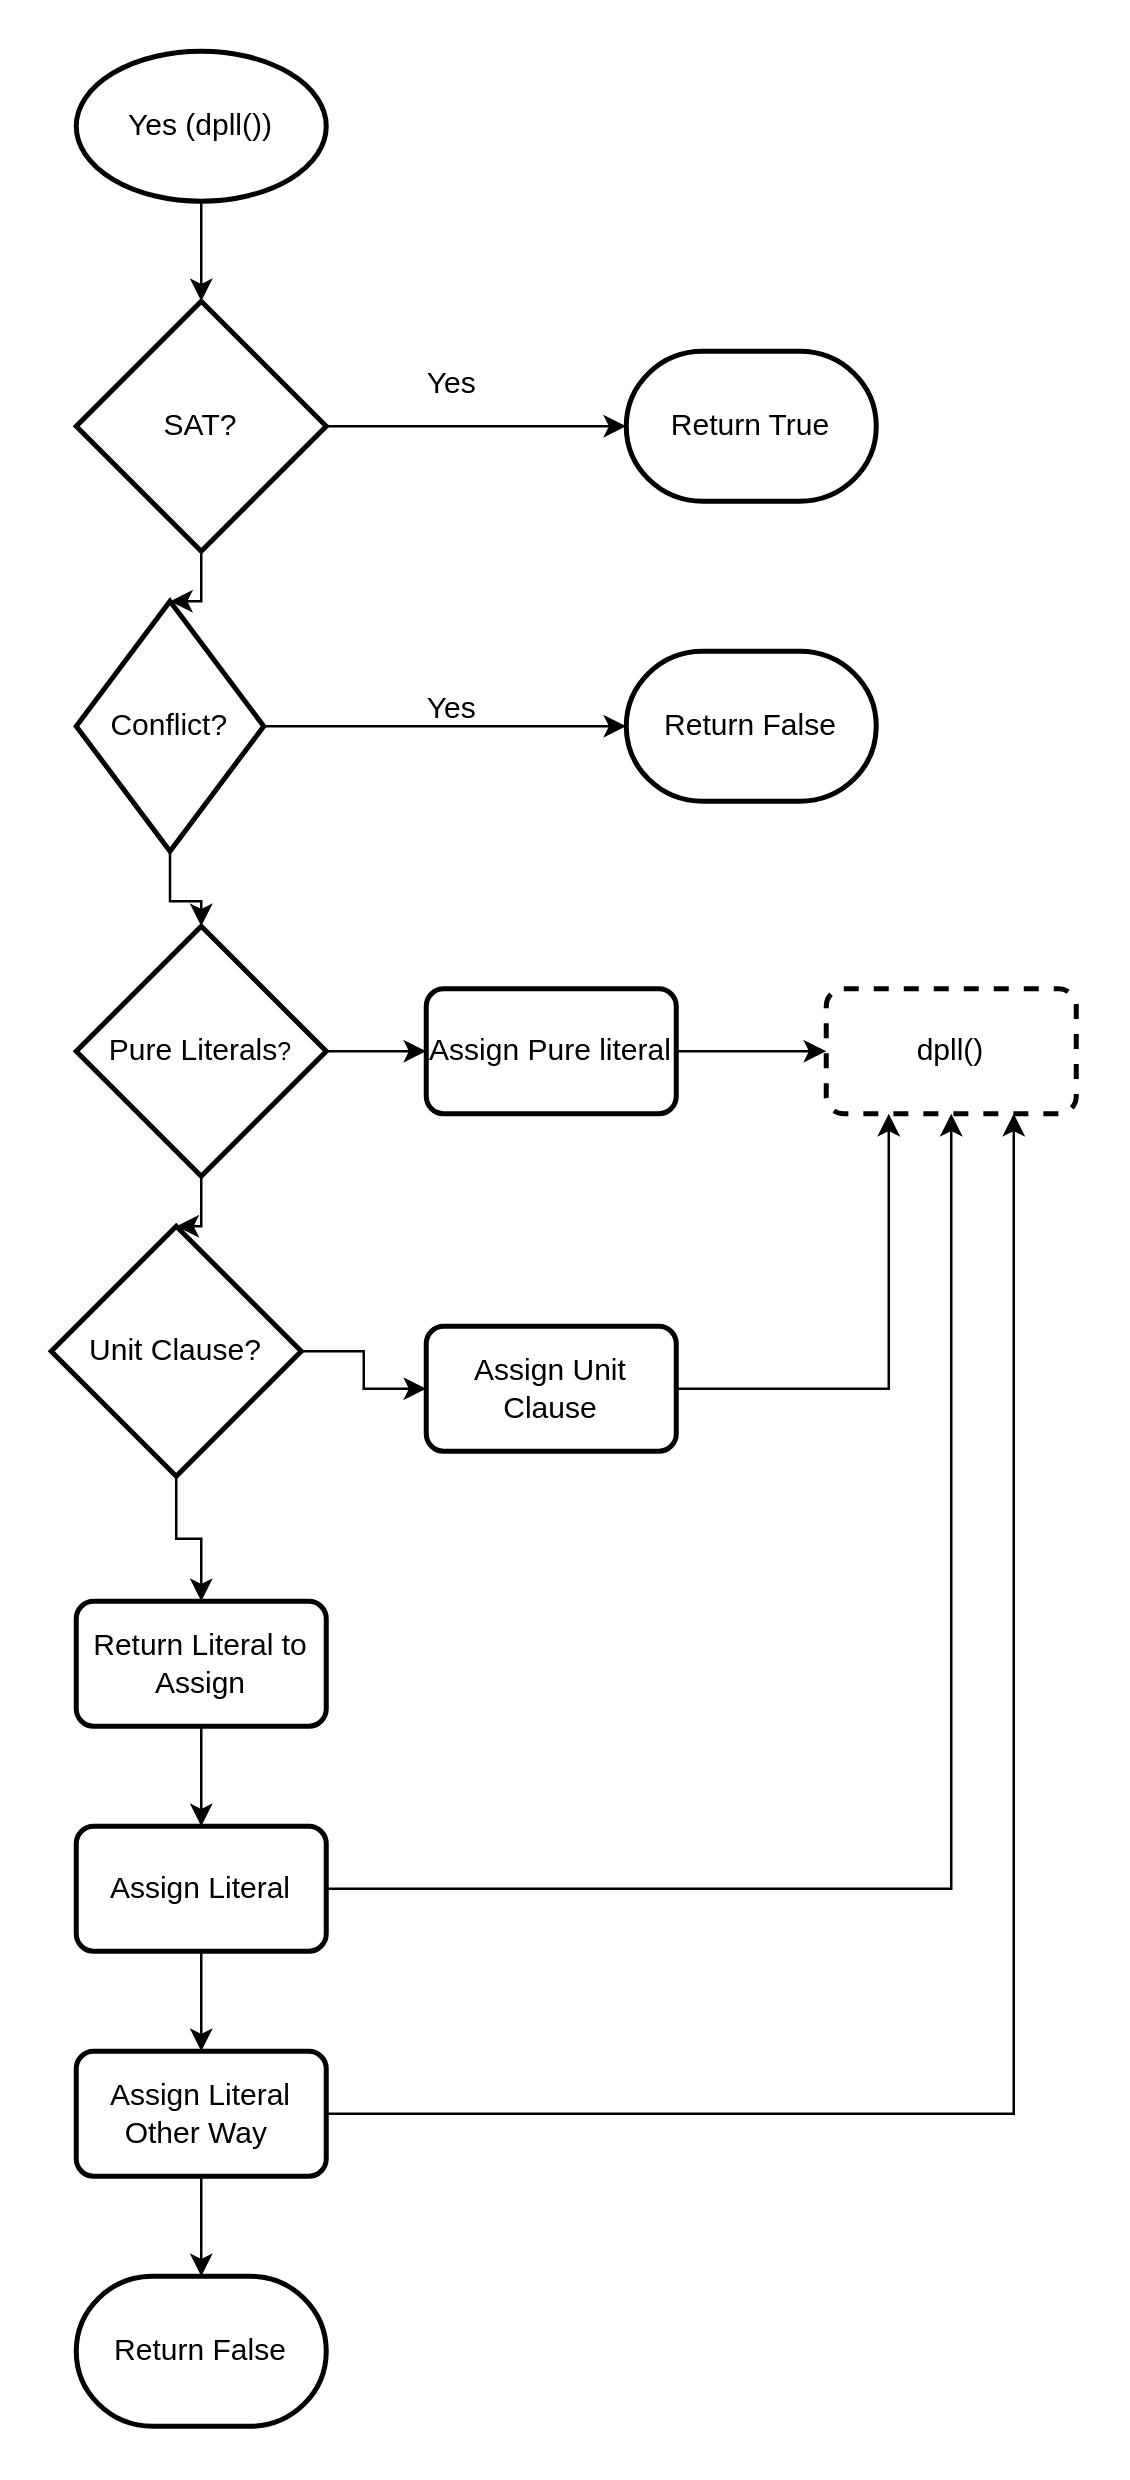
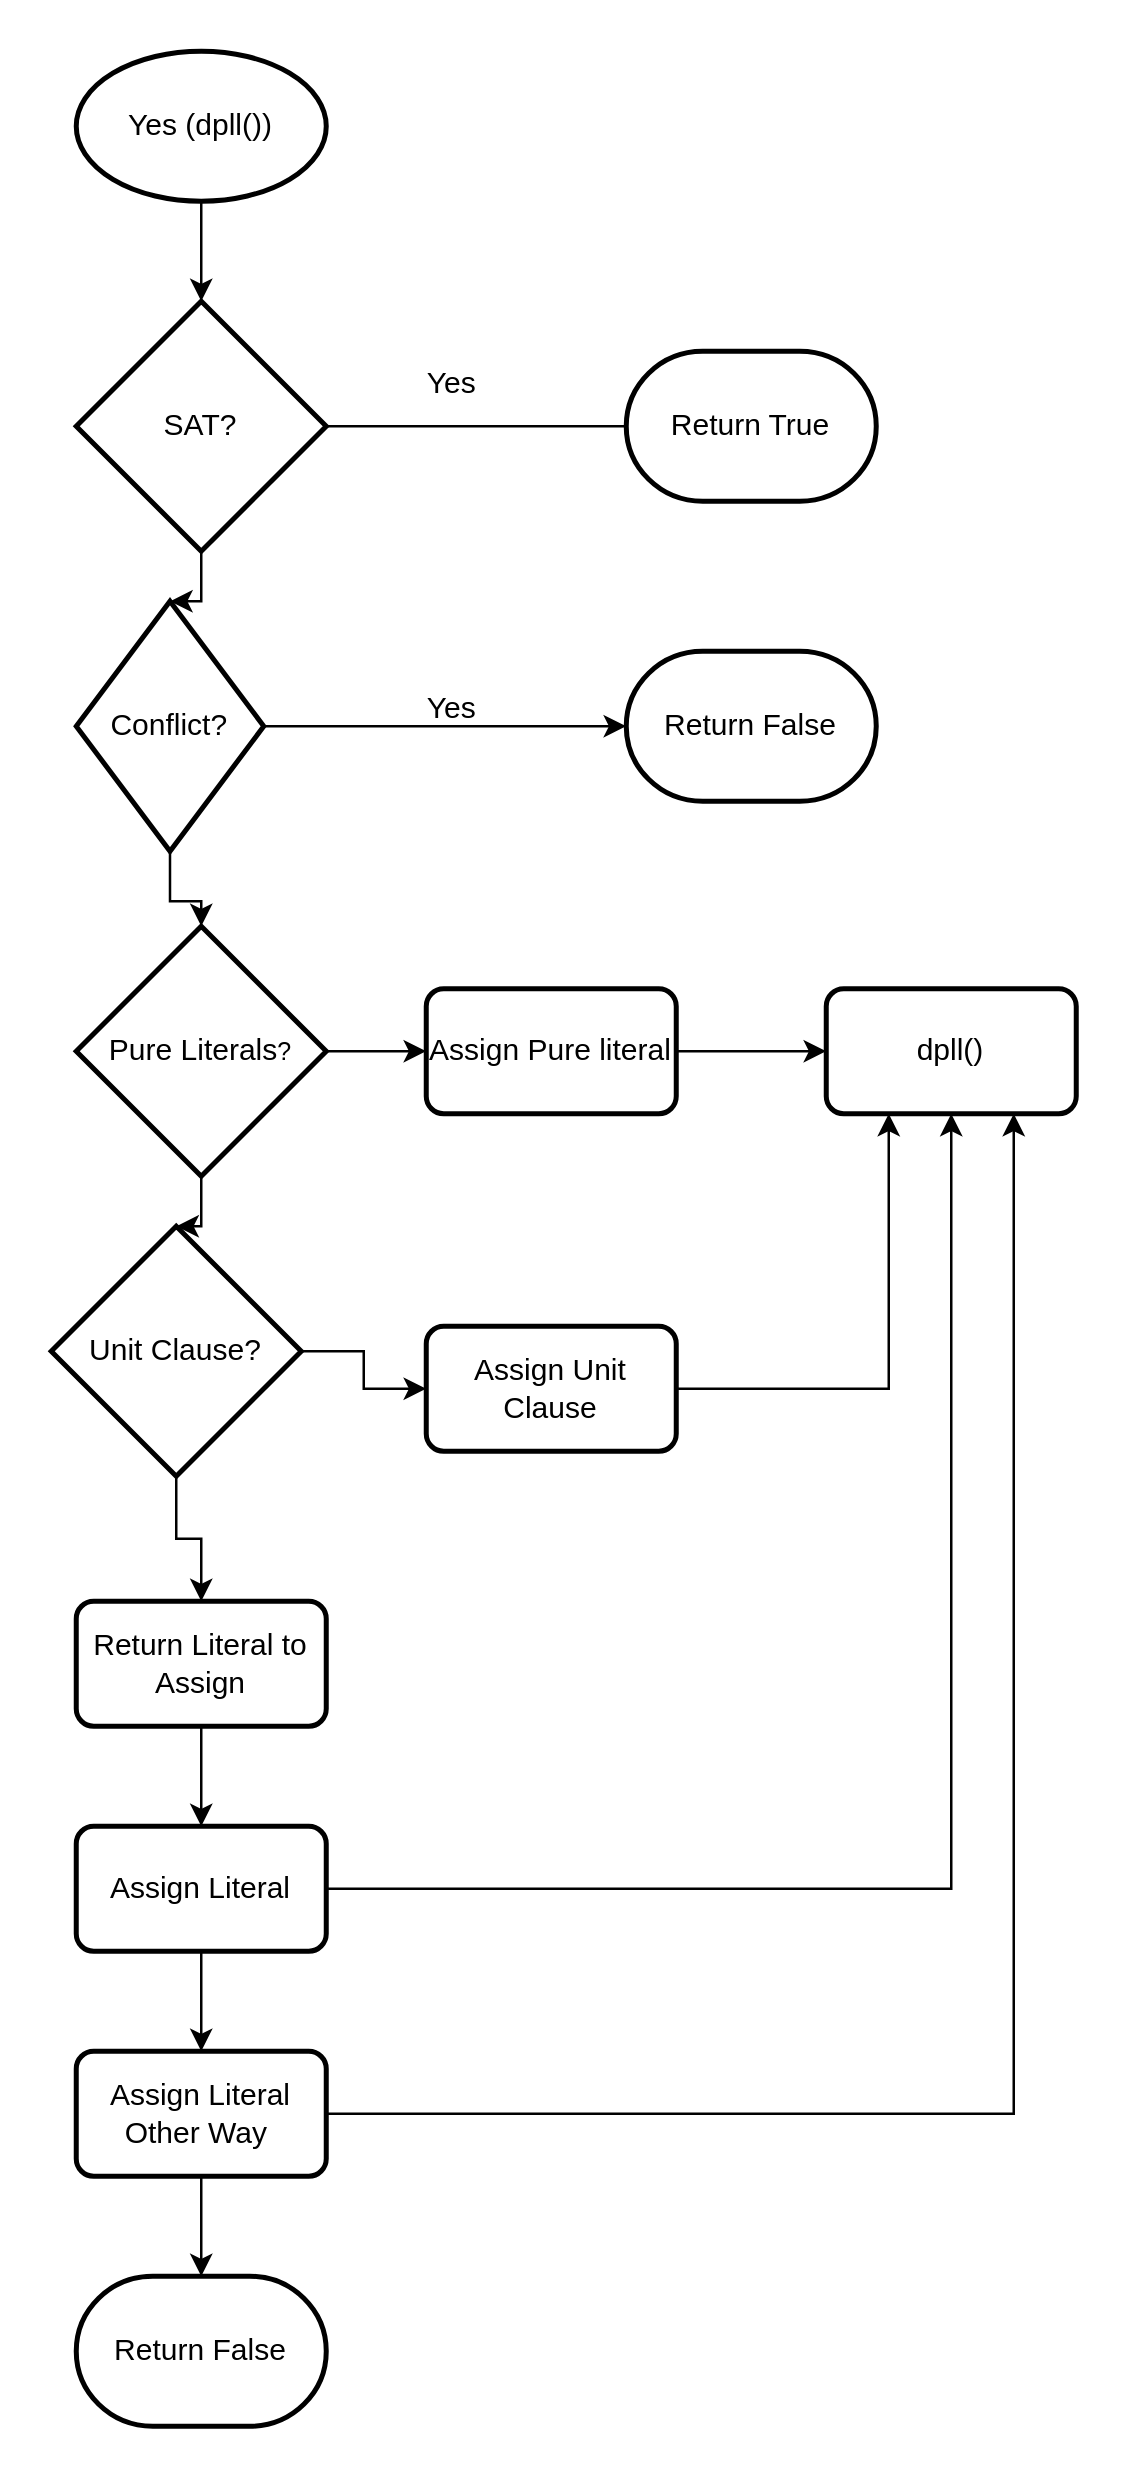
edge "SAT?" -> "Return True": arrowhead classic -> none
node "dpll()": style dashed -> solid
